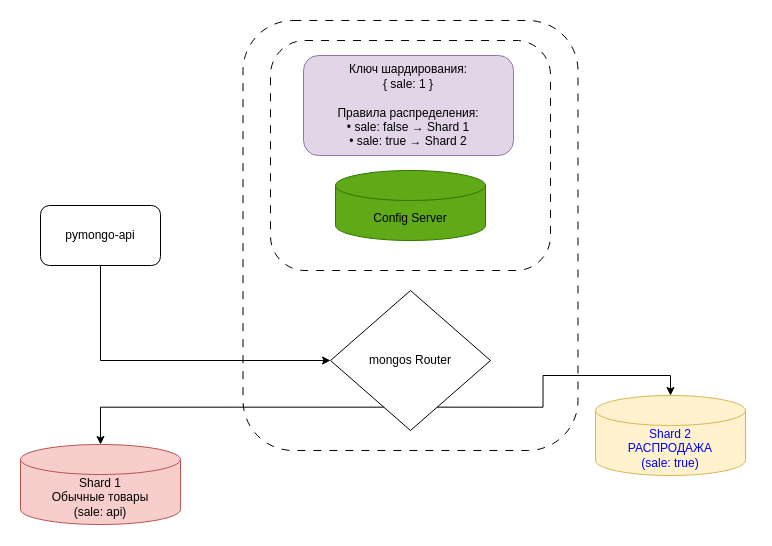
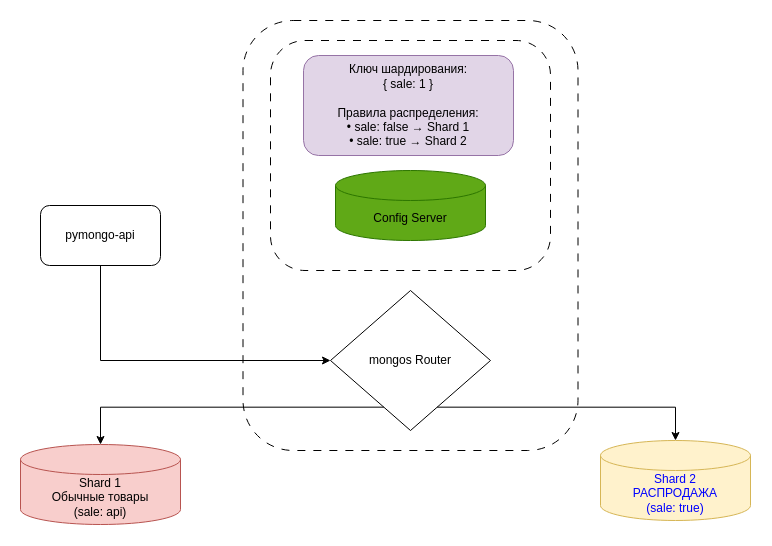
node "Shard 2 РАСПРОДАЖА (sale: true)": moved (671, 436) -> (676, 481)
